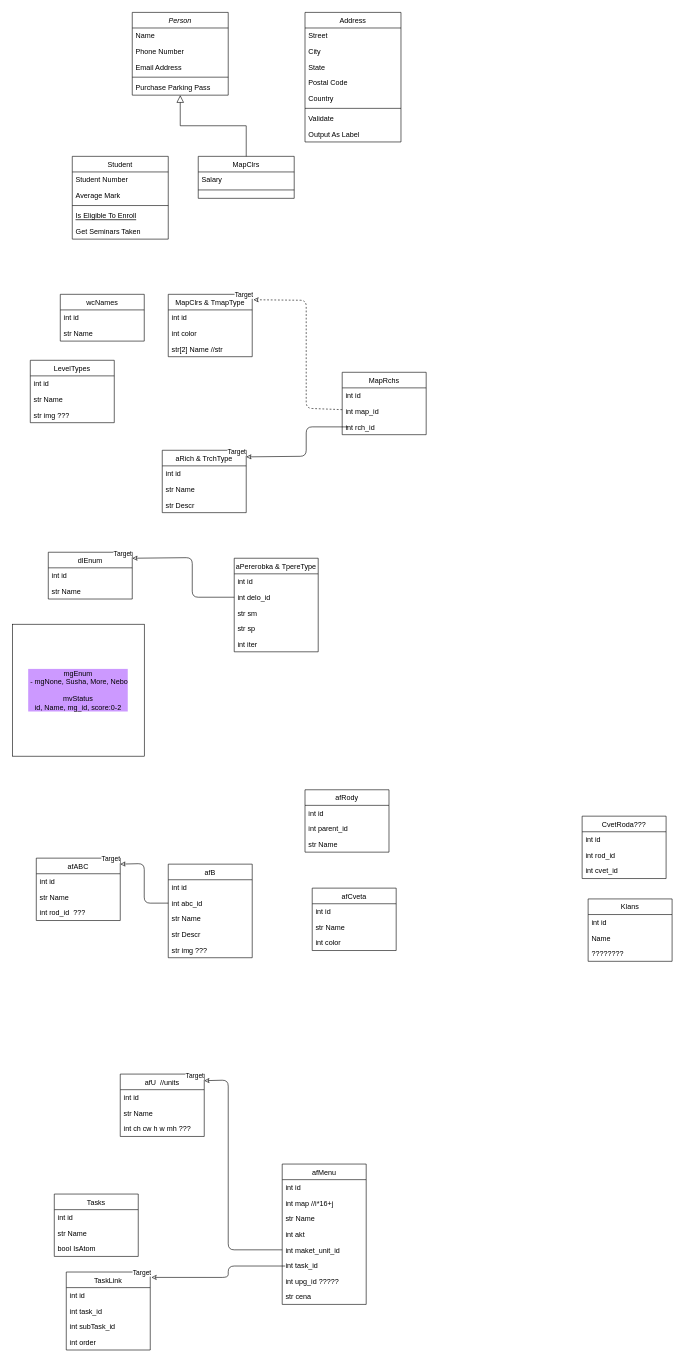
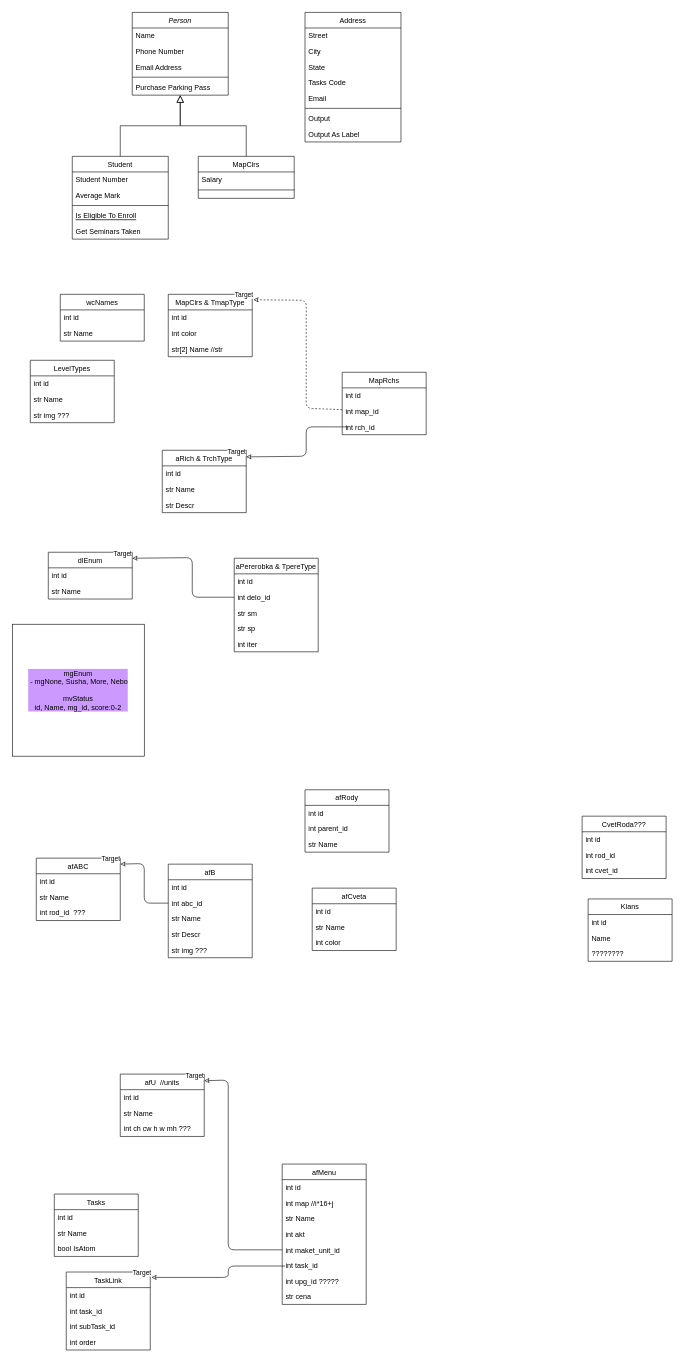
node "Postal Code": label "Postal Code" -> "Tasks Code"
node "Country": label "Country" -> "Email"
node "Validate": label "Validate" -> "Output"
edge "Student" -> "Person": added
